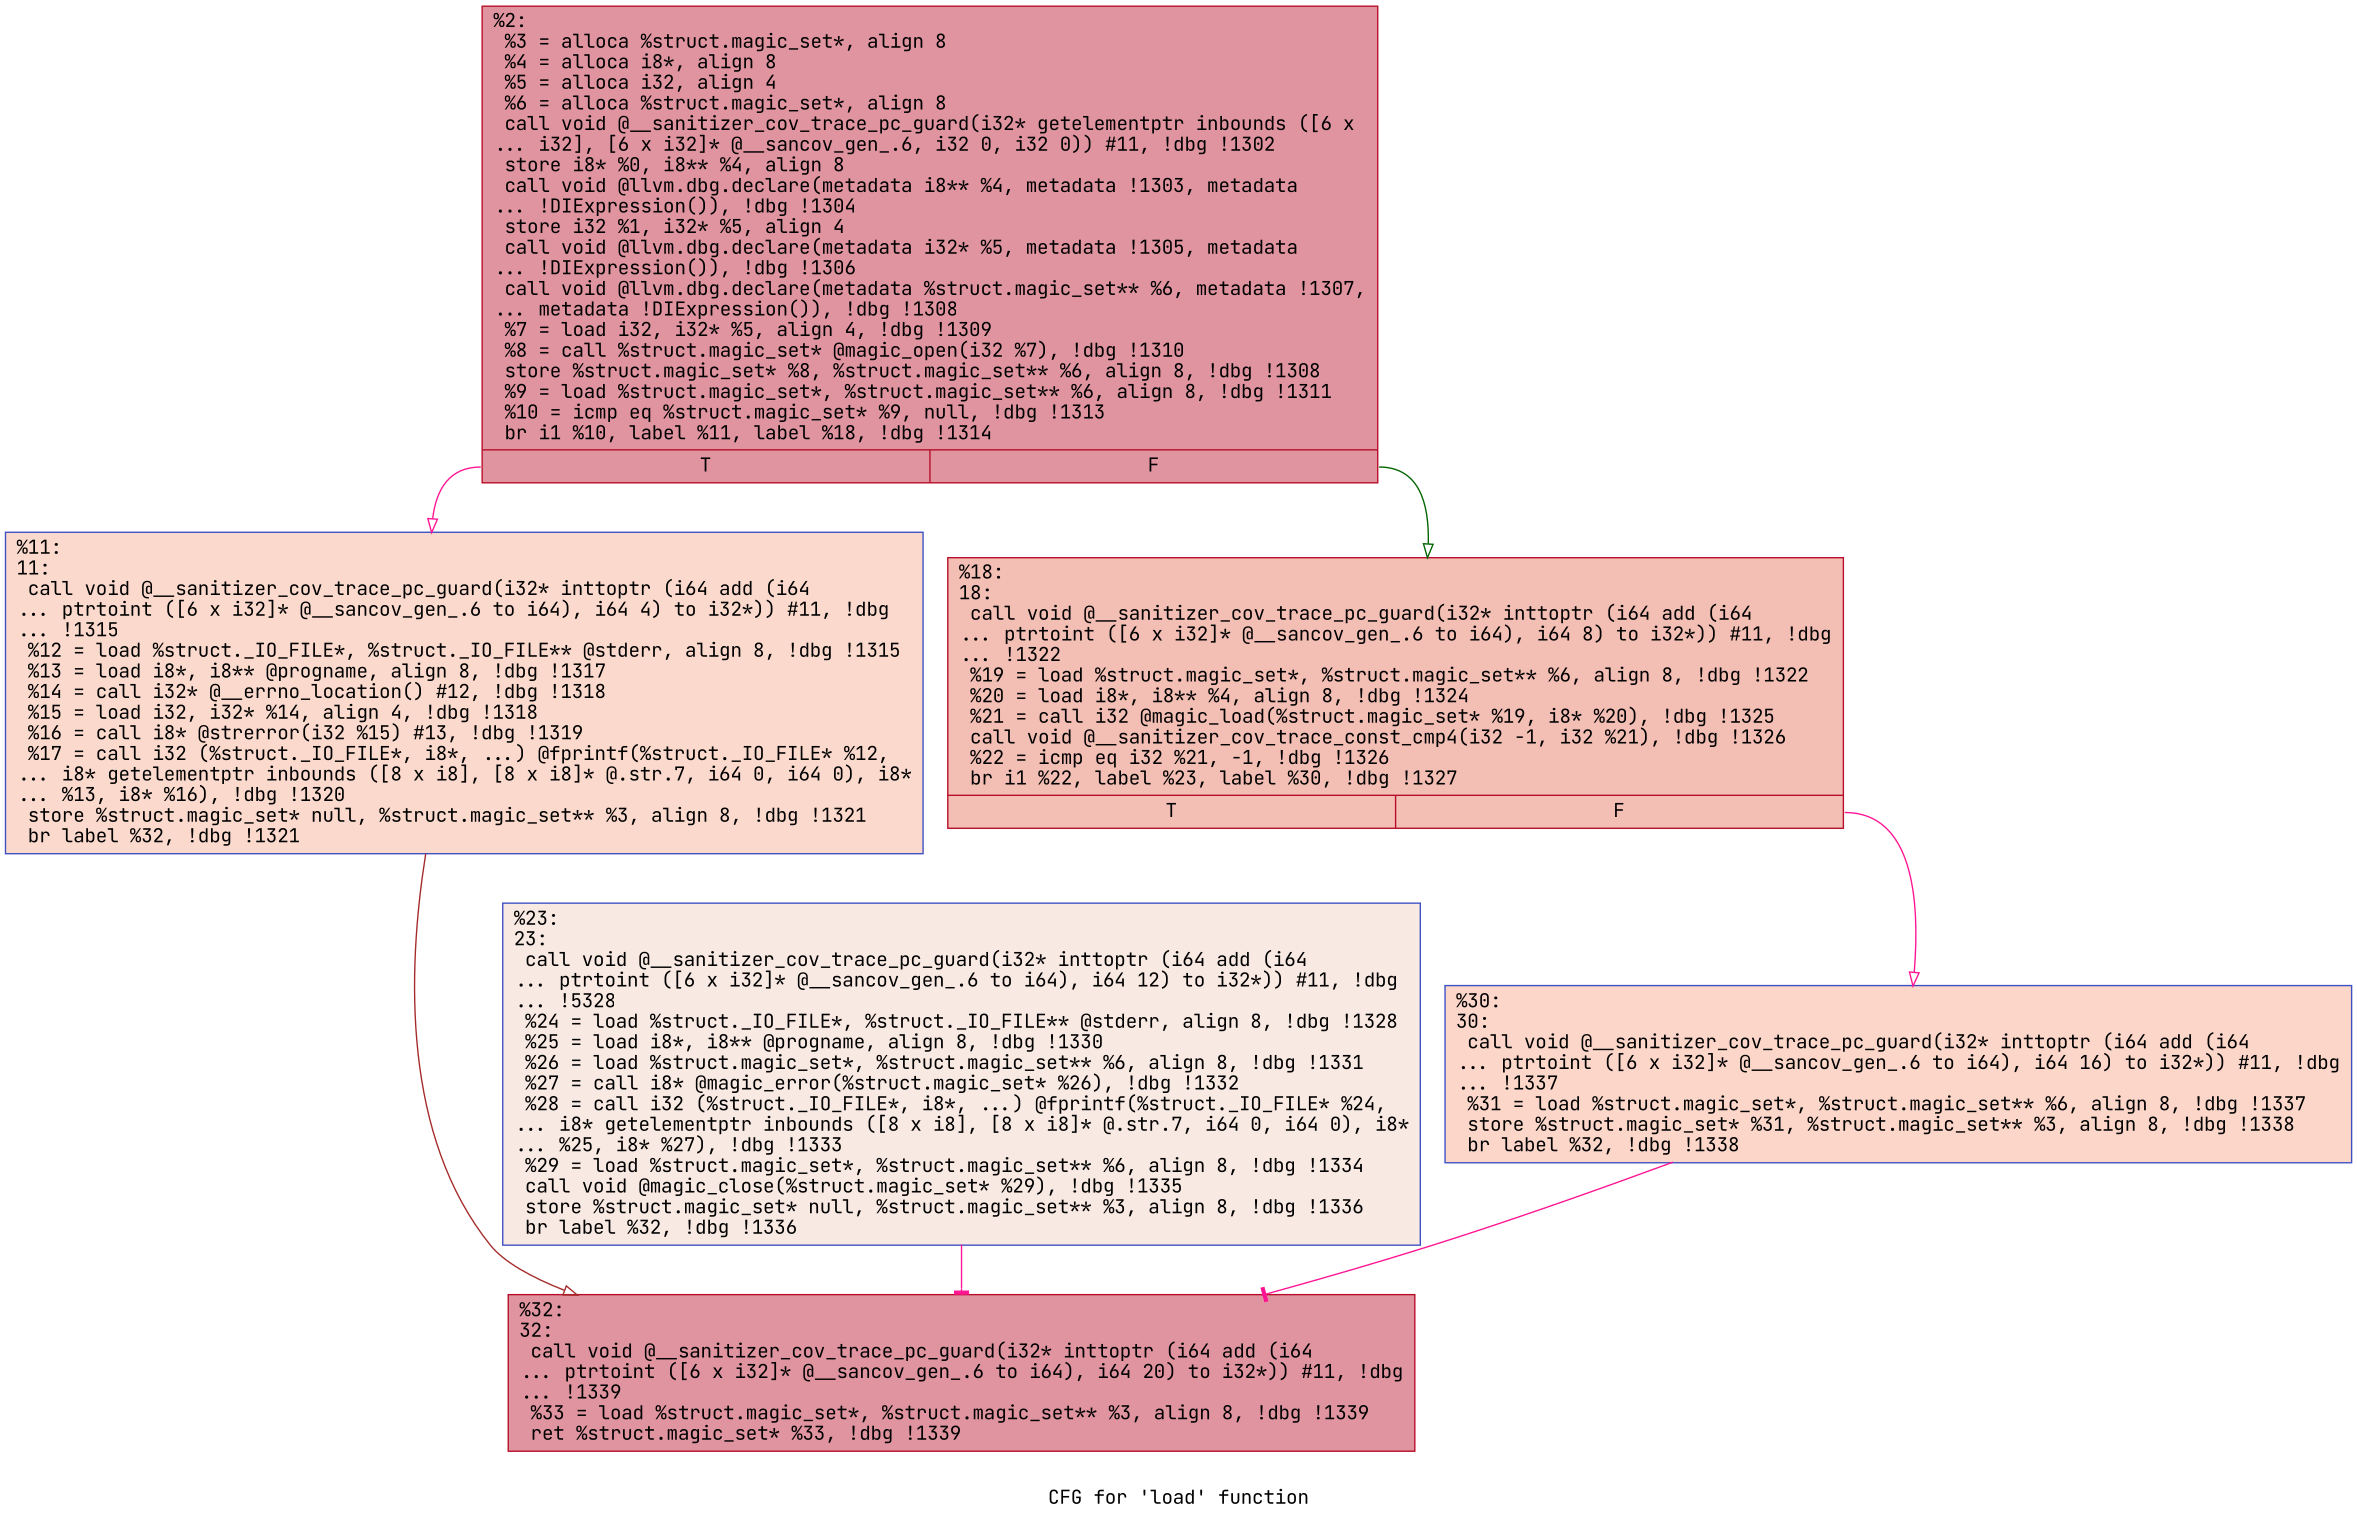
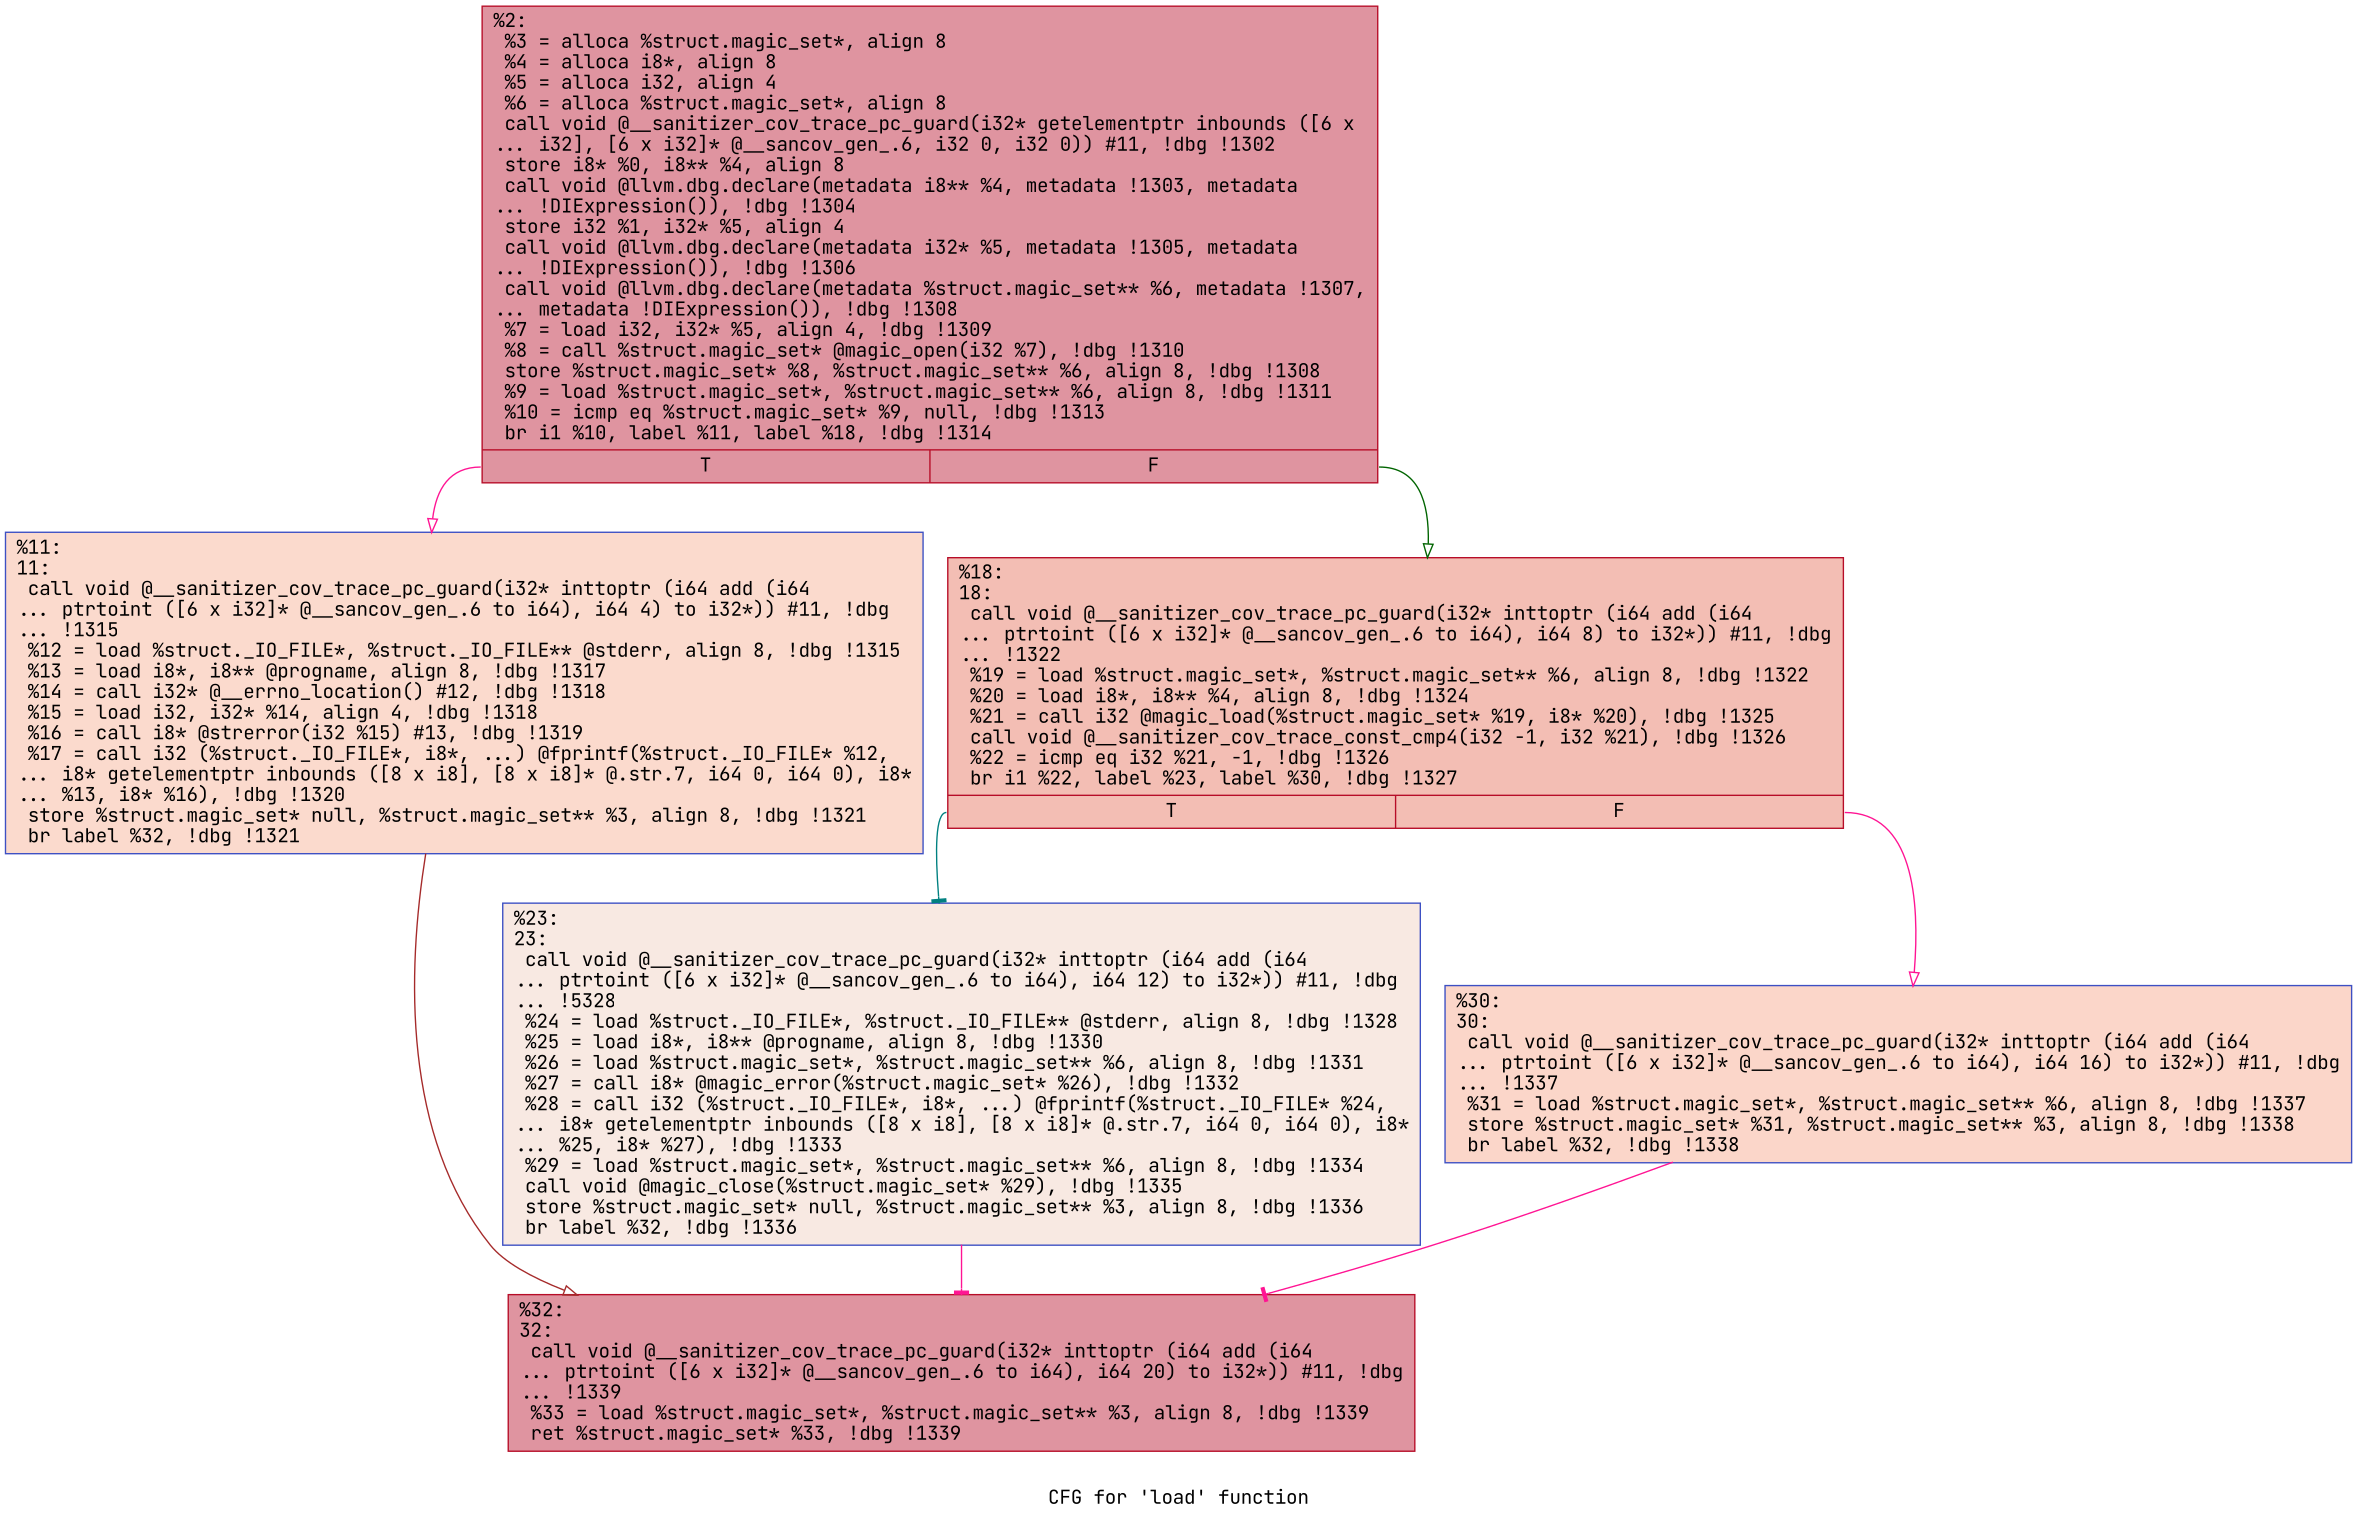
edge "%18:" -> "%23:": added
